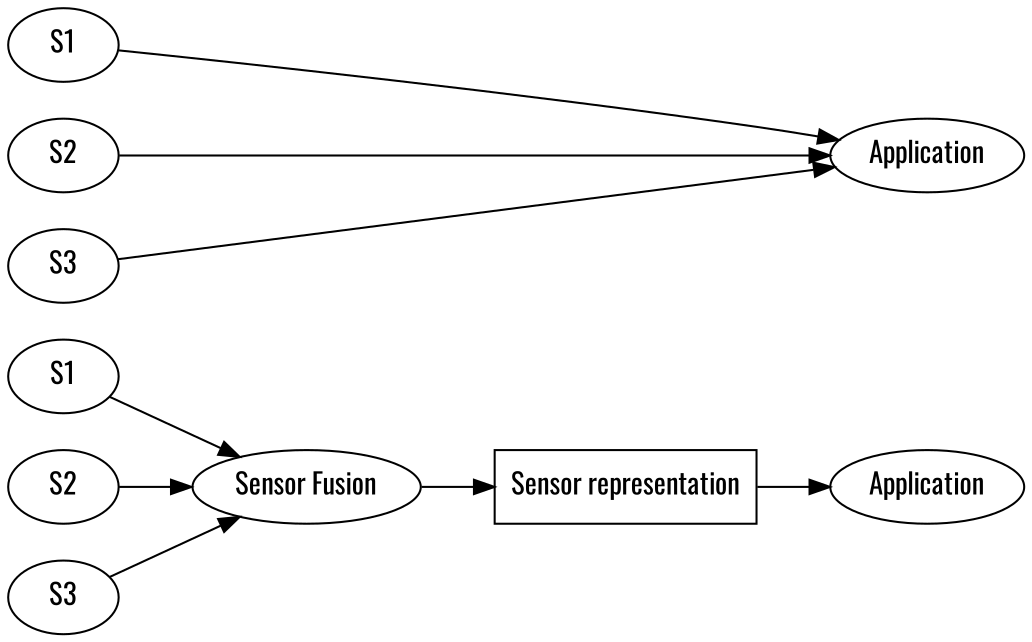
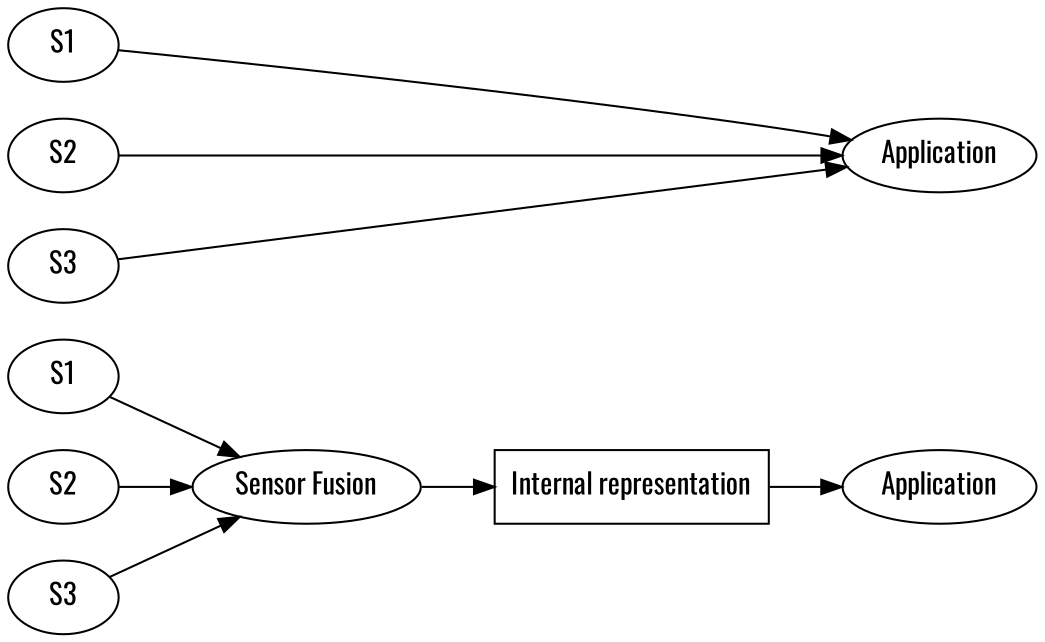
node "Sensor representation": label "Sensor representation" -> "Internal representation"
